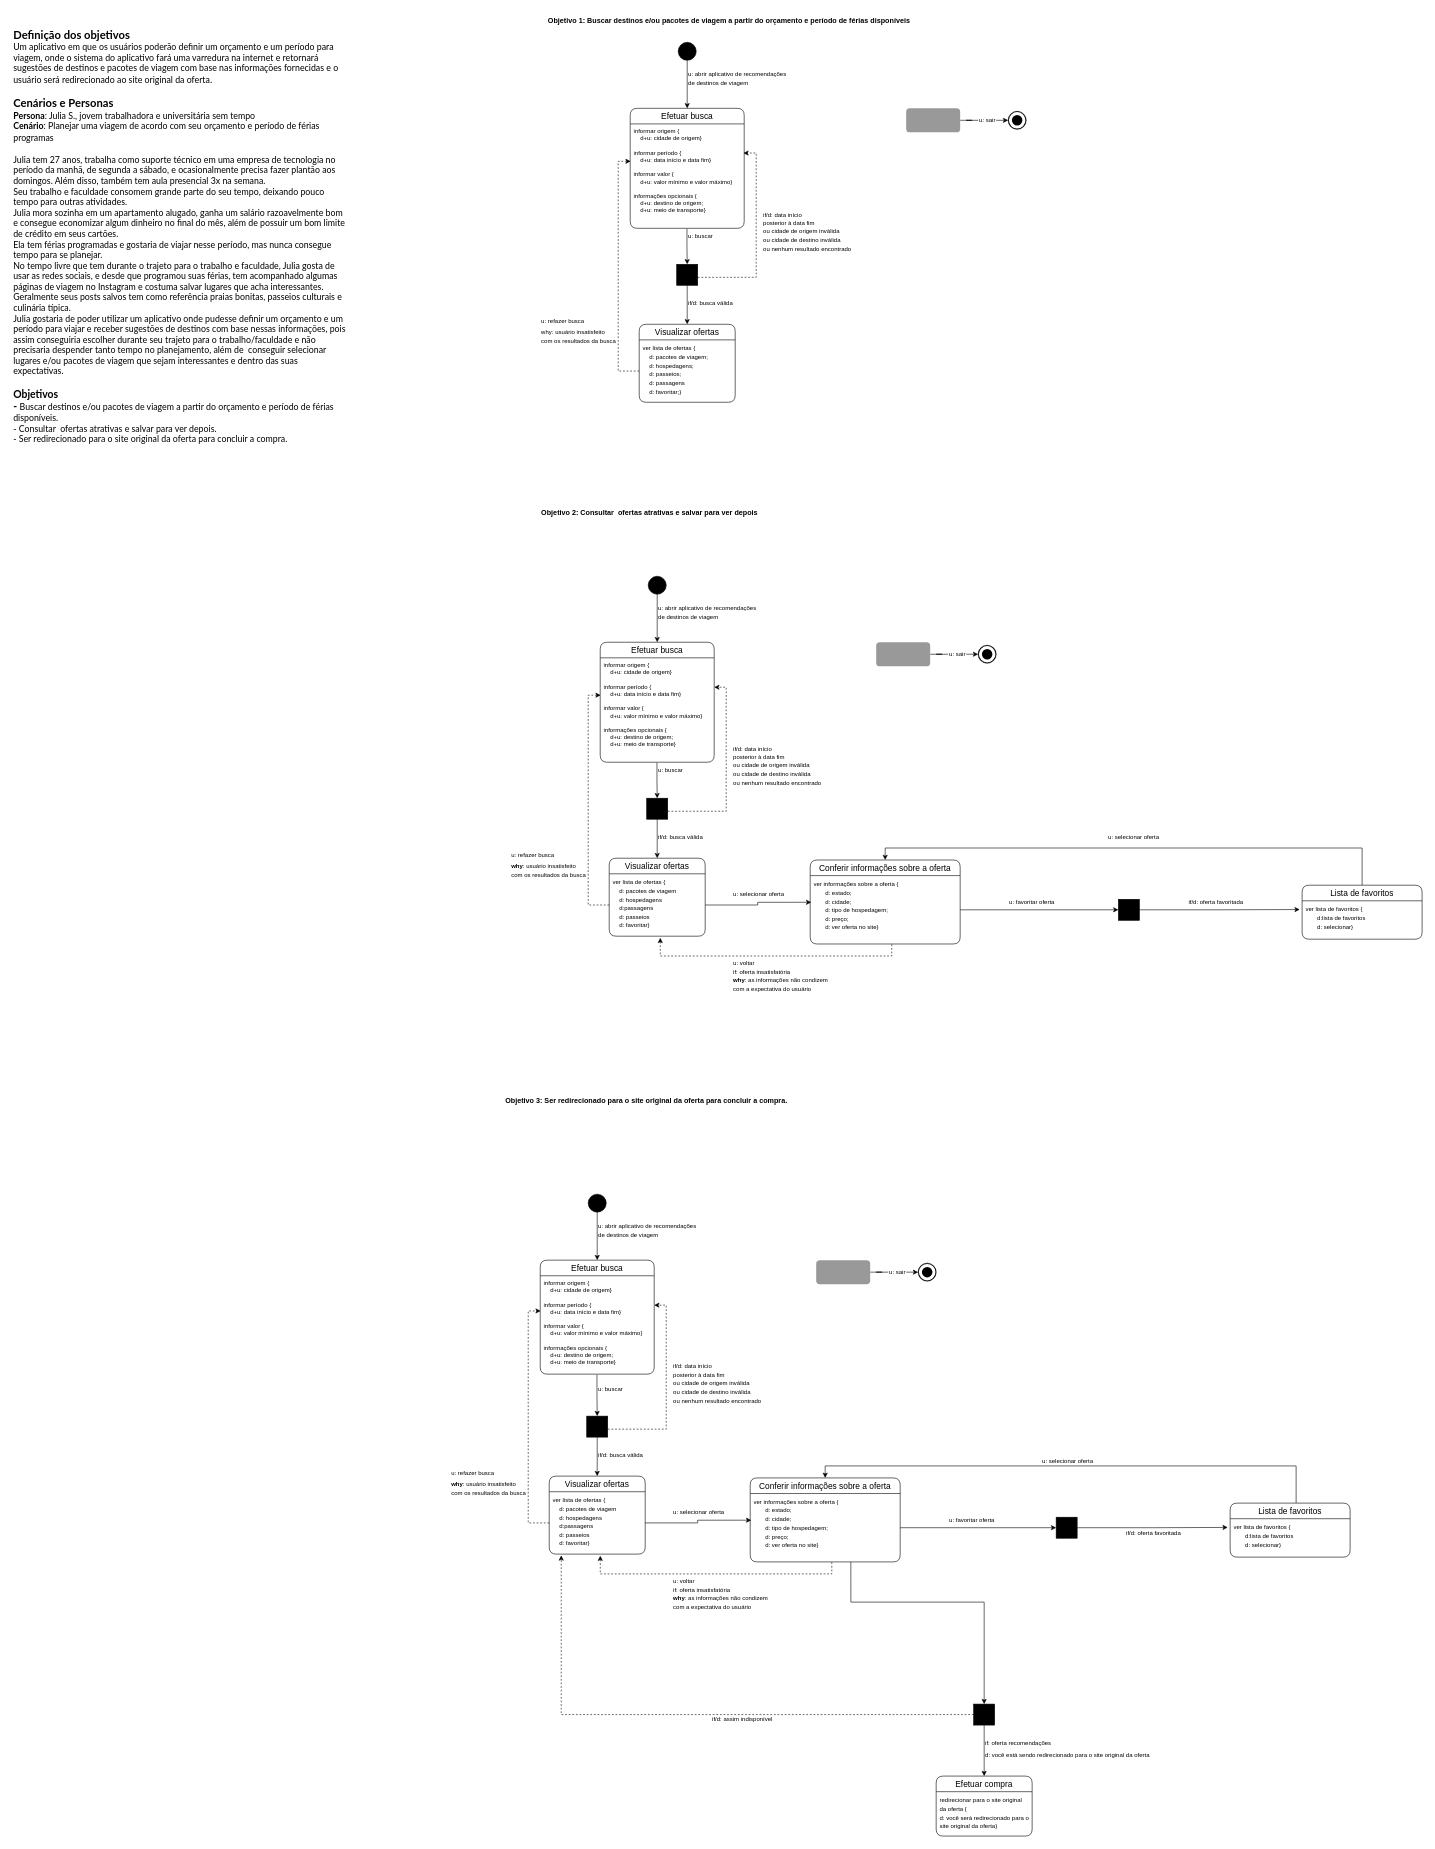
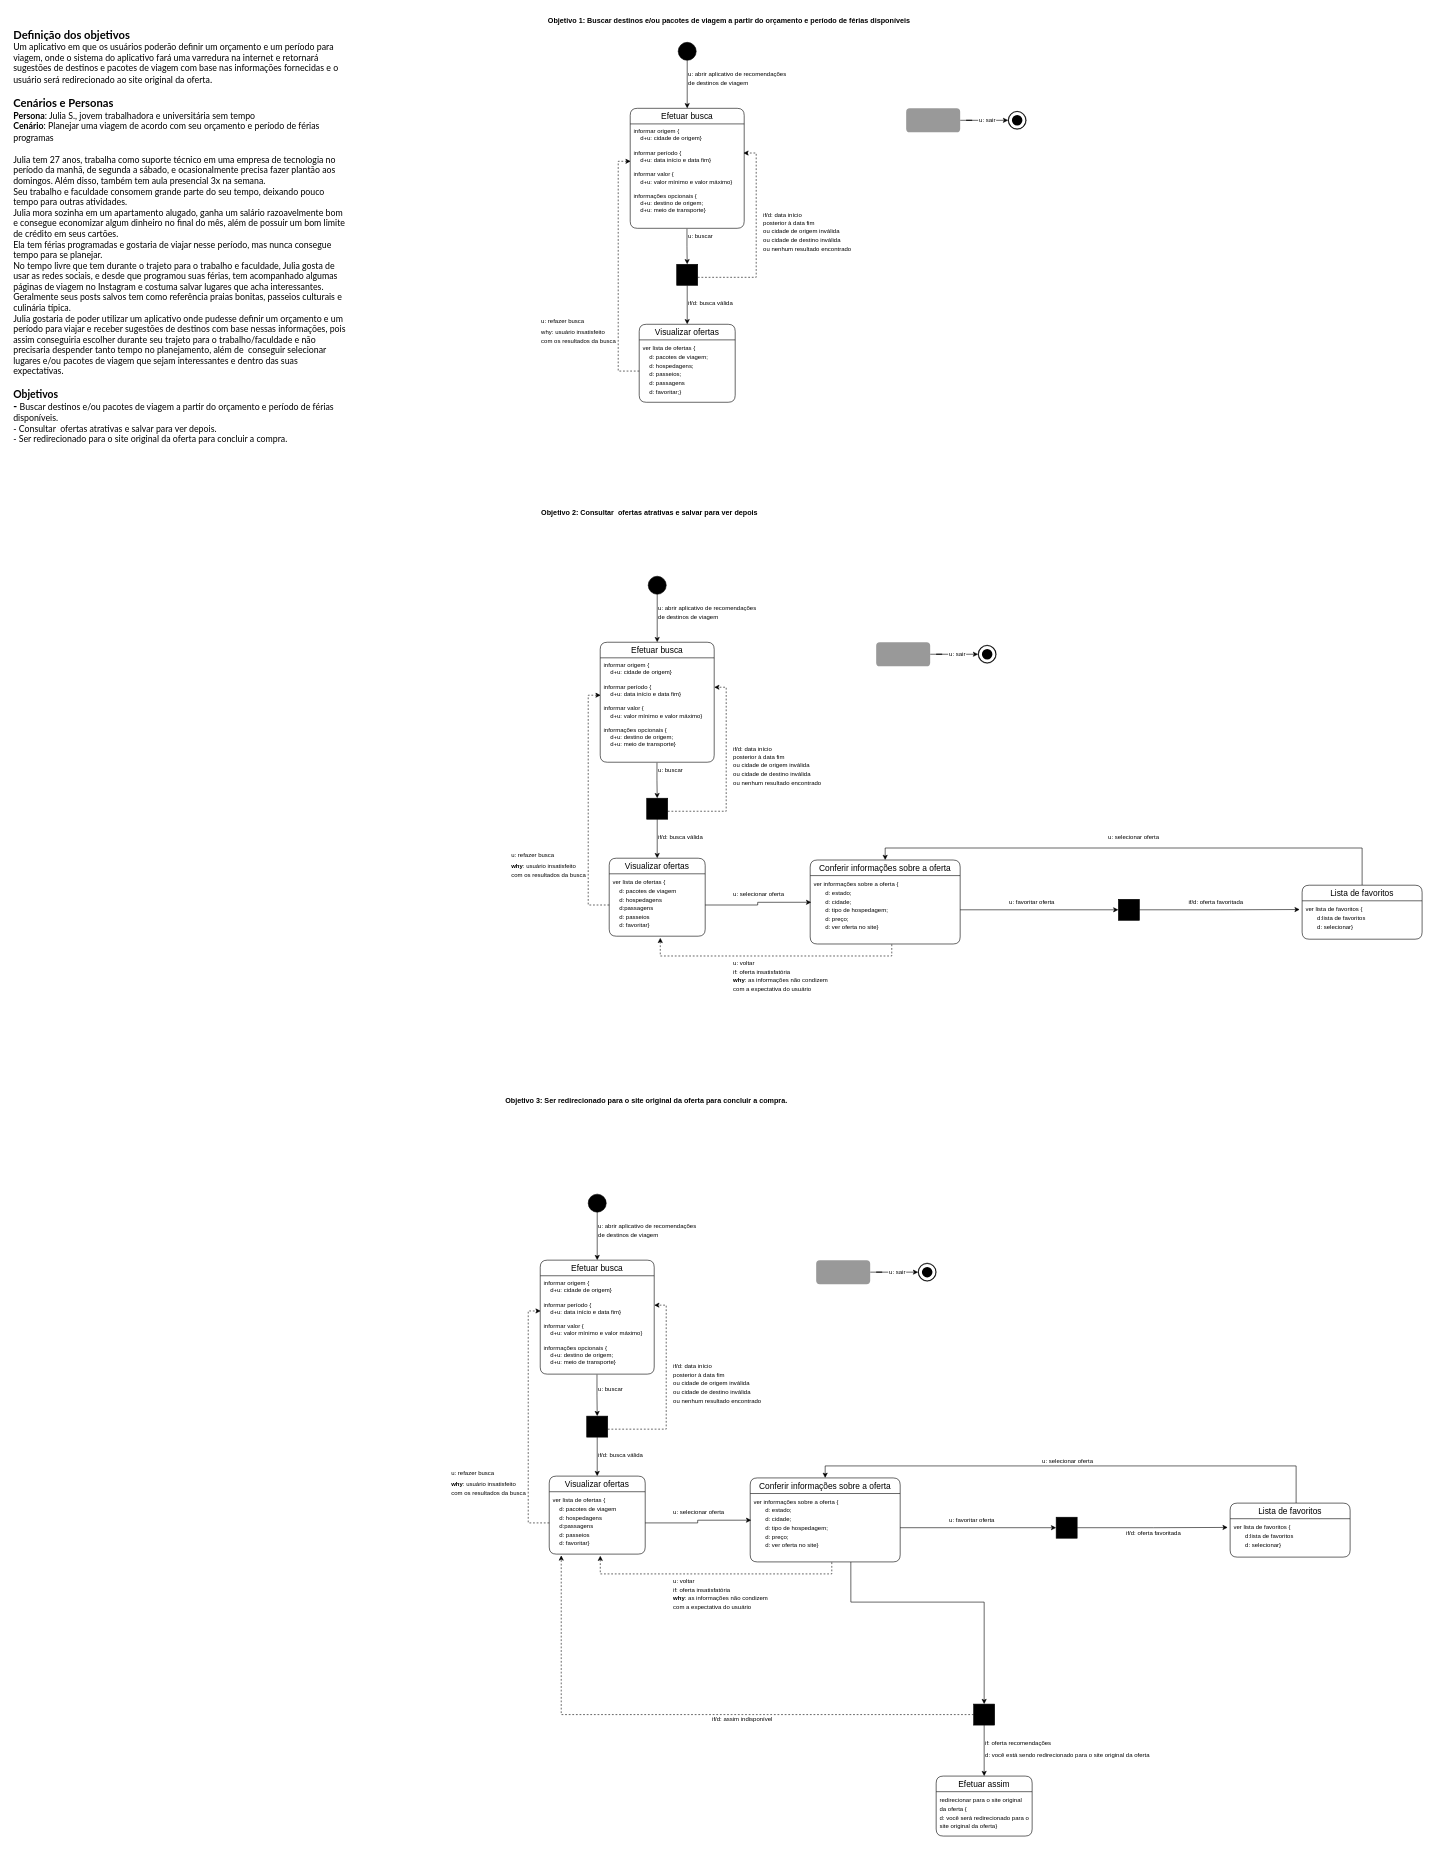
node "Efetuar compra": label "Efetuar compra" -> "Efetuar assim"
